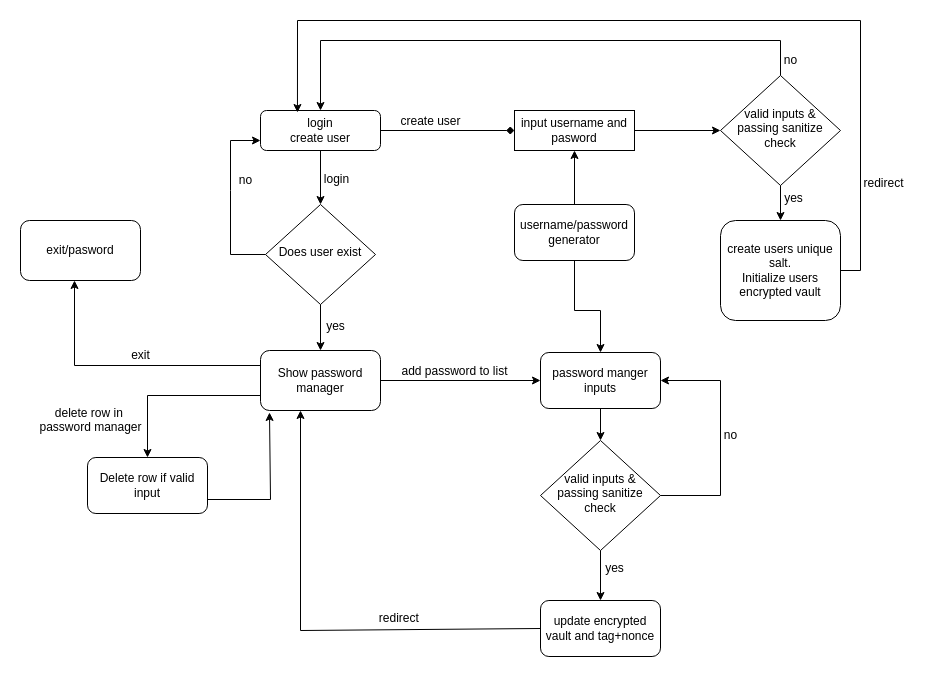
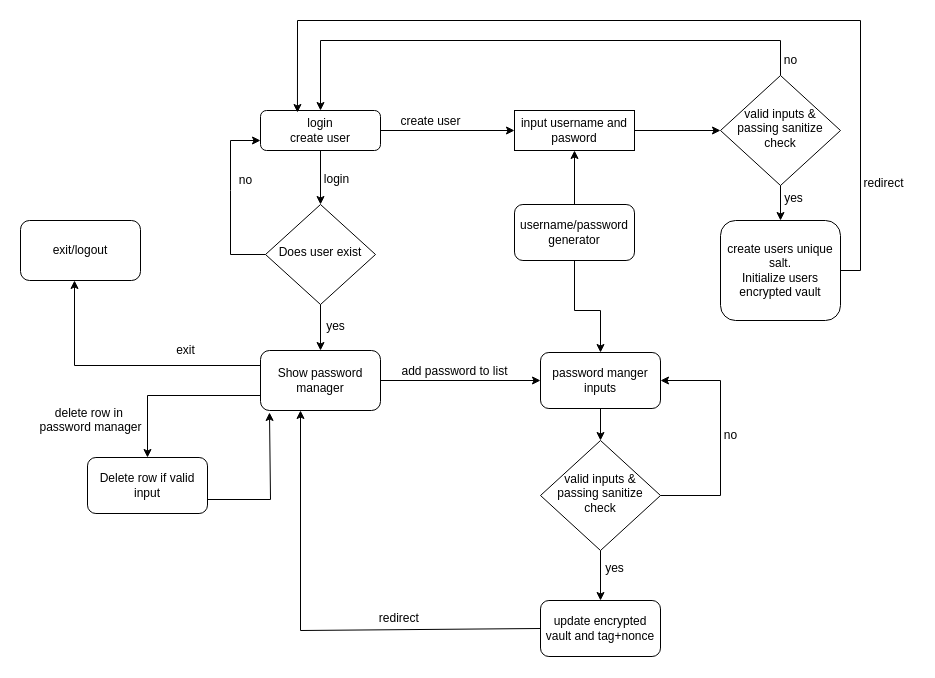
edge "login create user" -> "input username and pasword": arrowhead diamond -> classic
node "exit/pasword": label "exit/pasword" -> "exit/logout"
node "exit": moved (141, 356) -> (186, 351)
